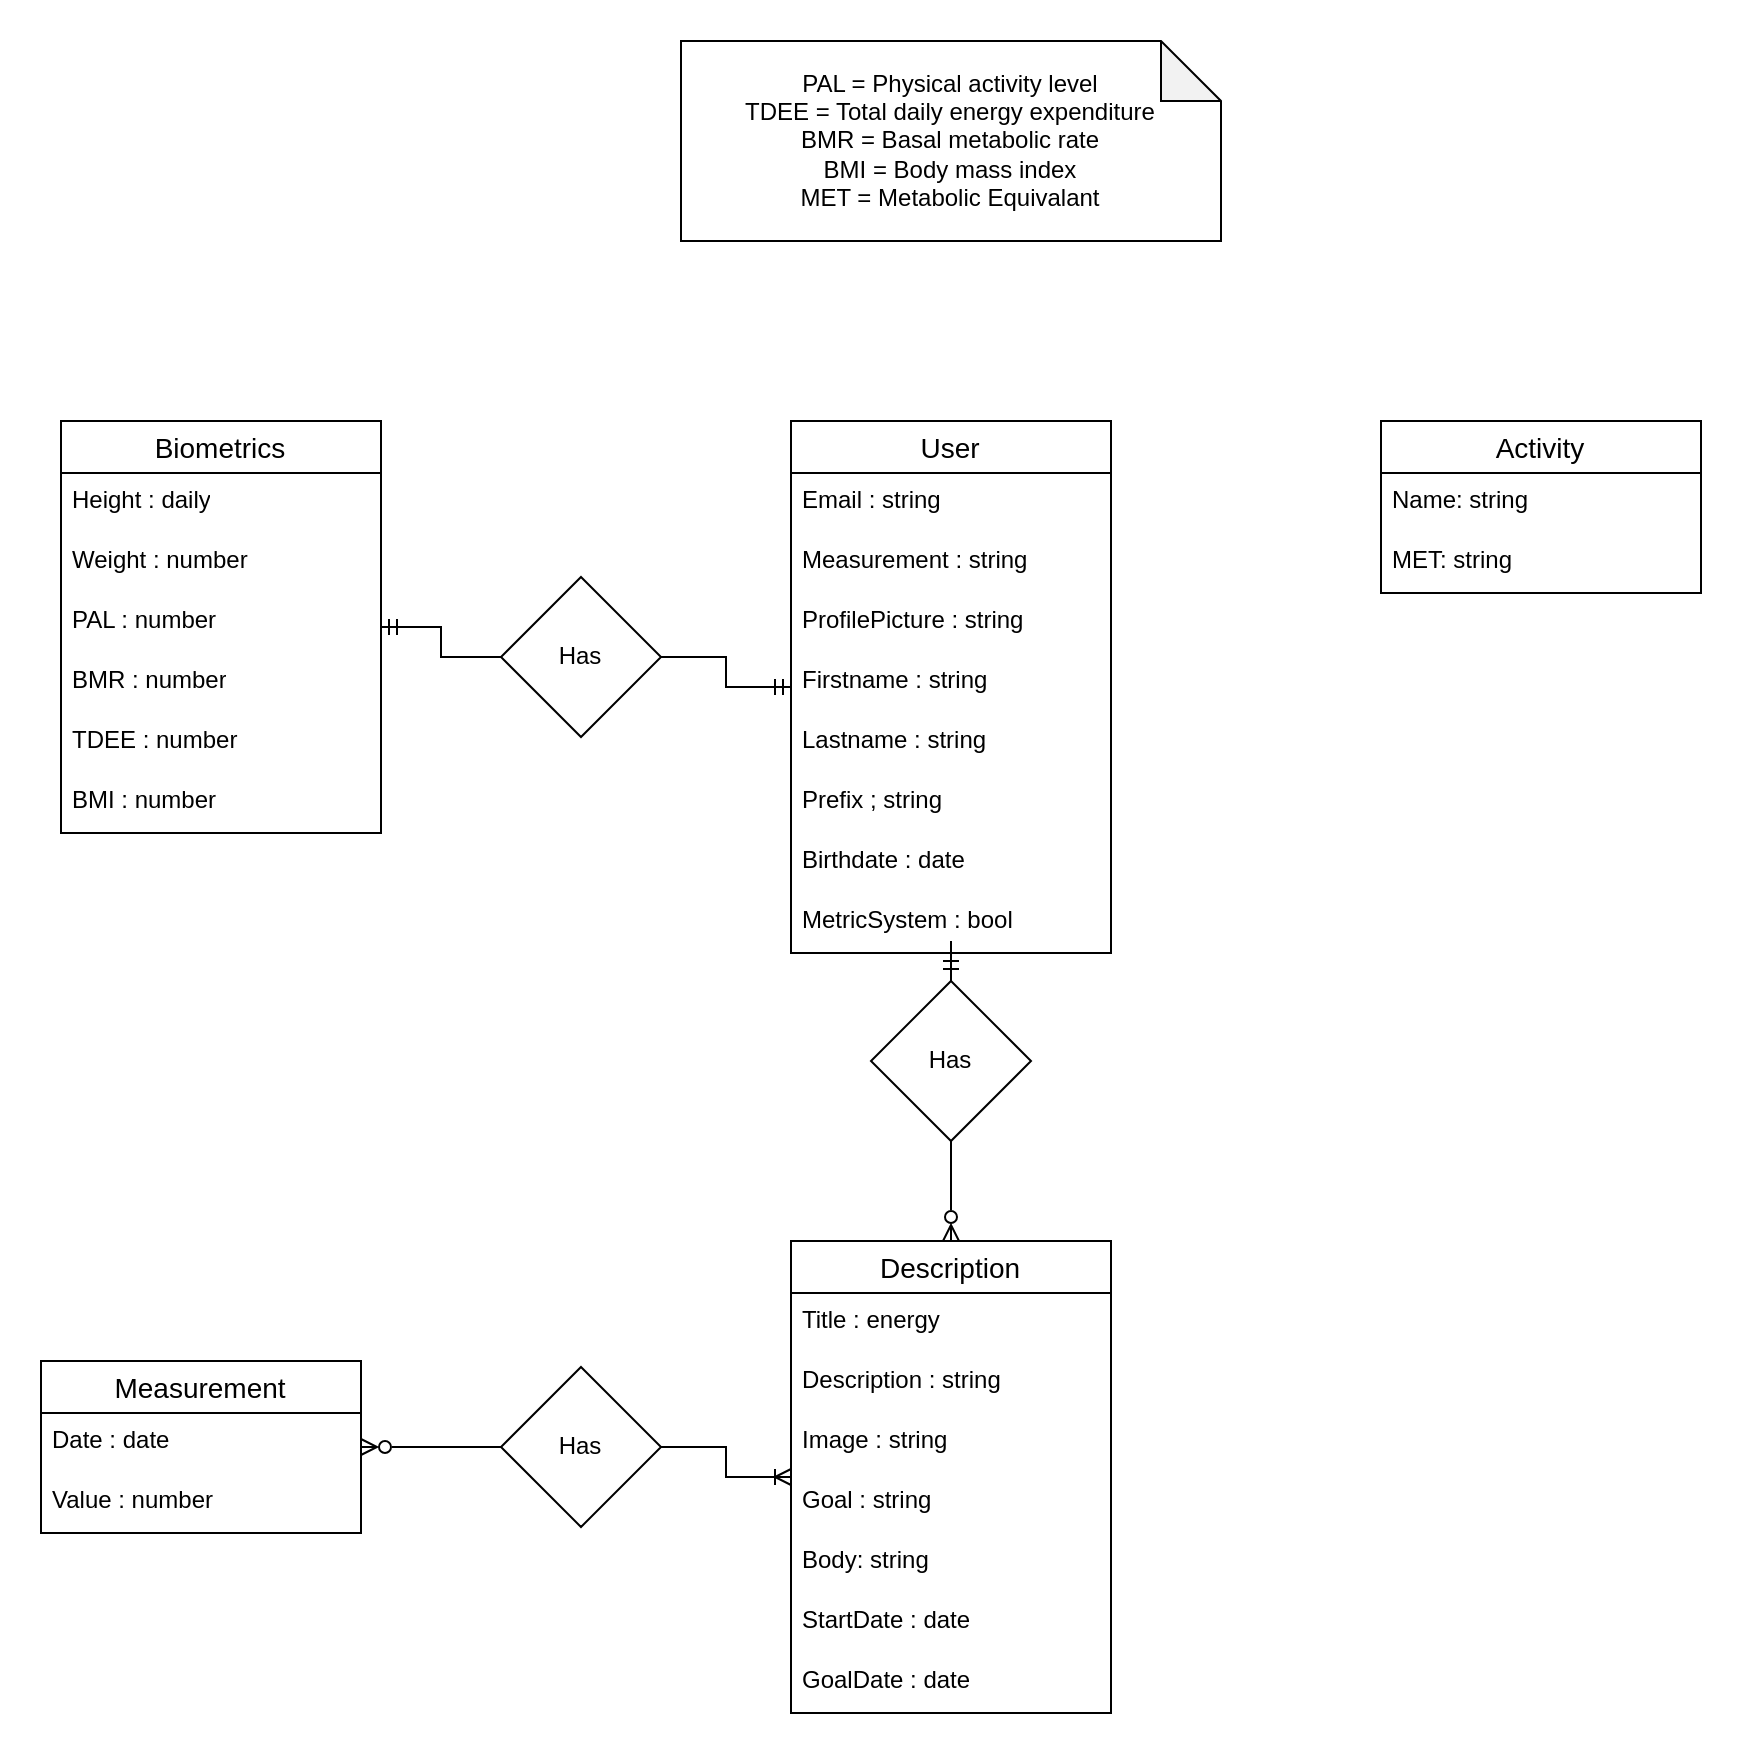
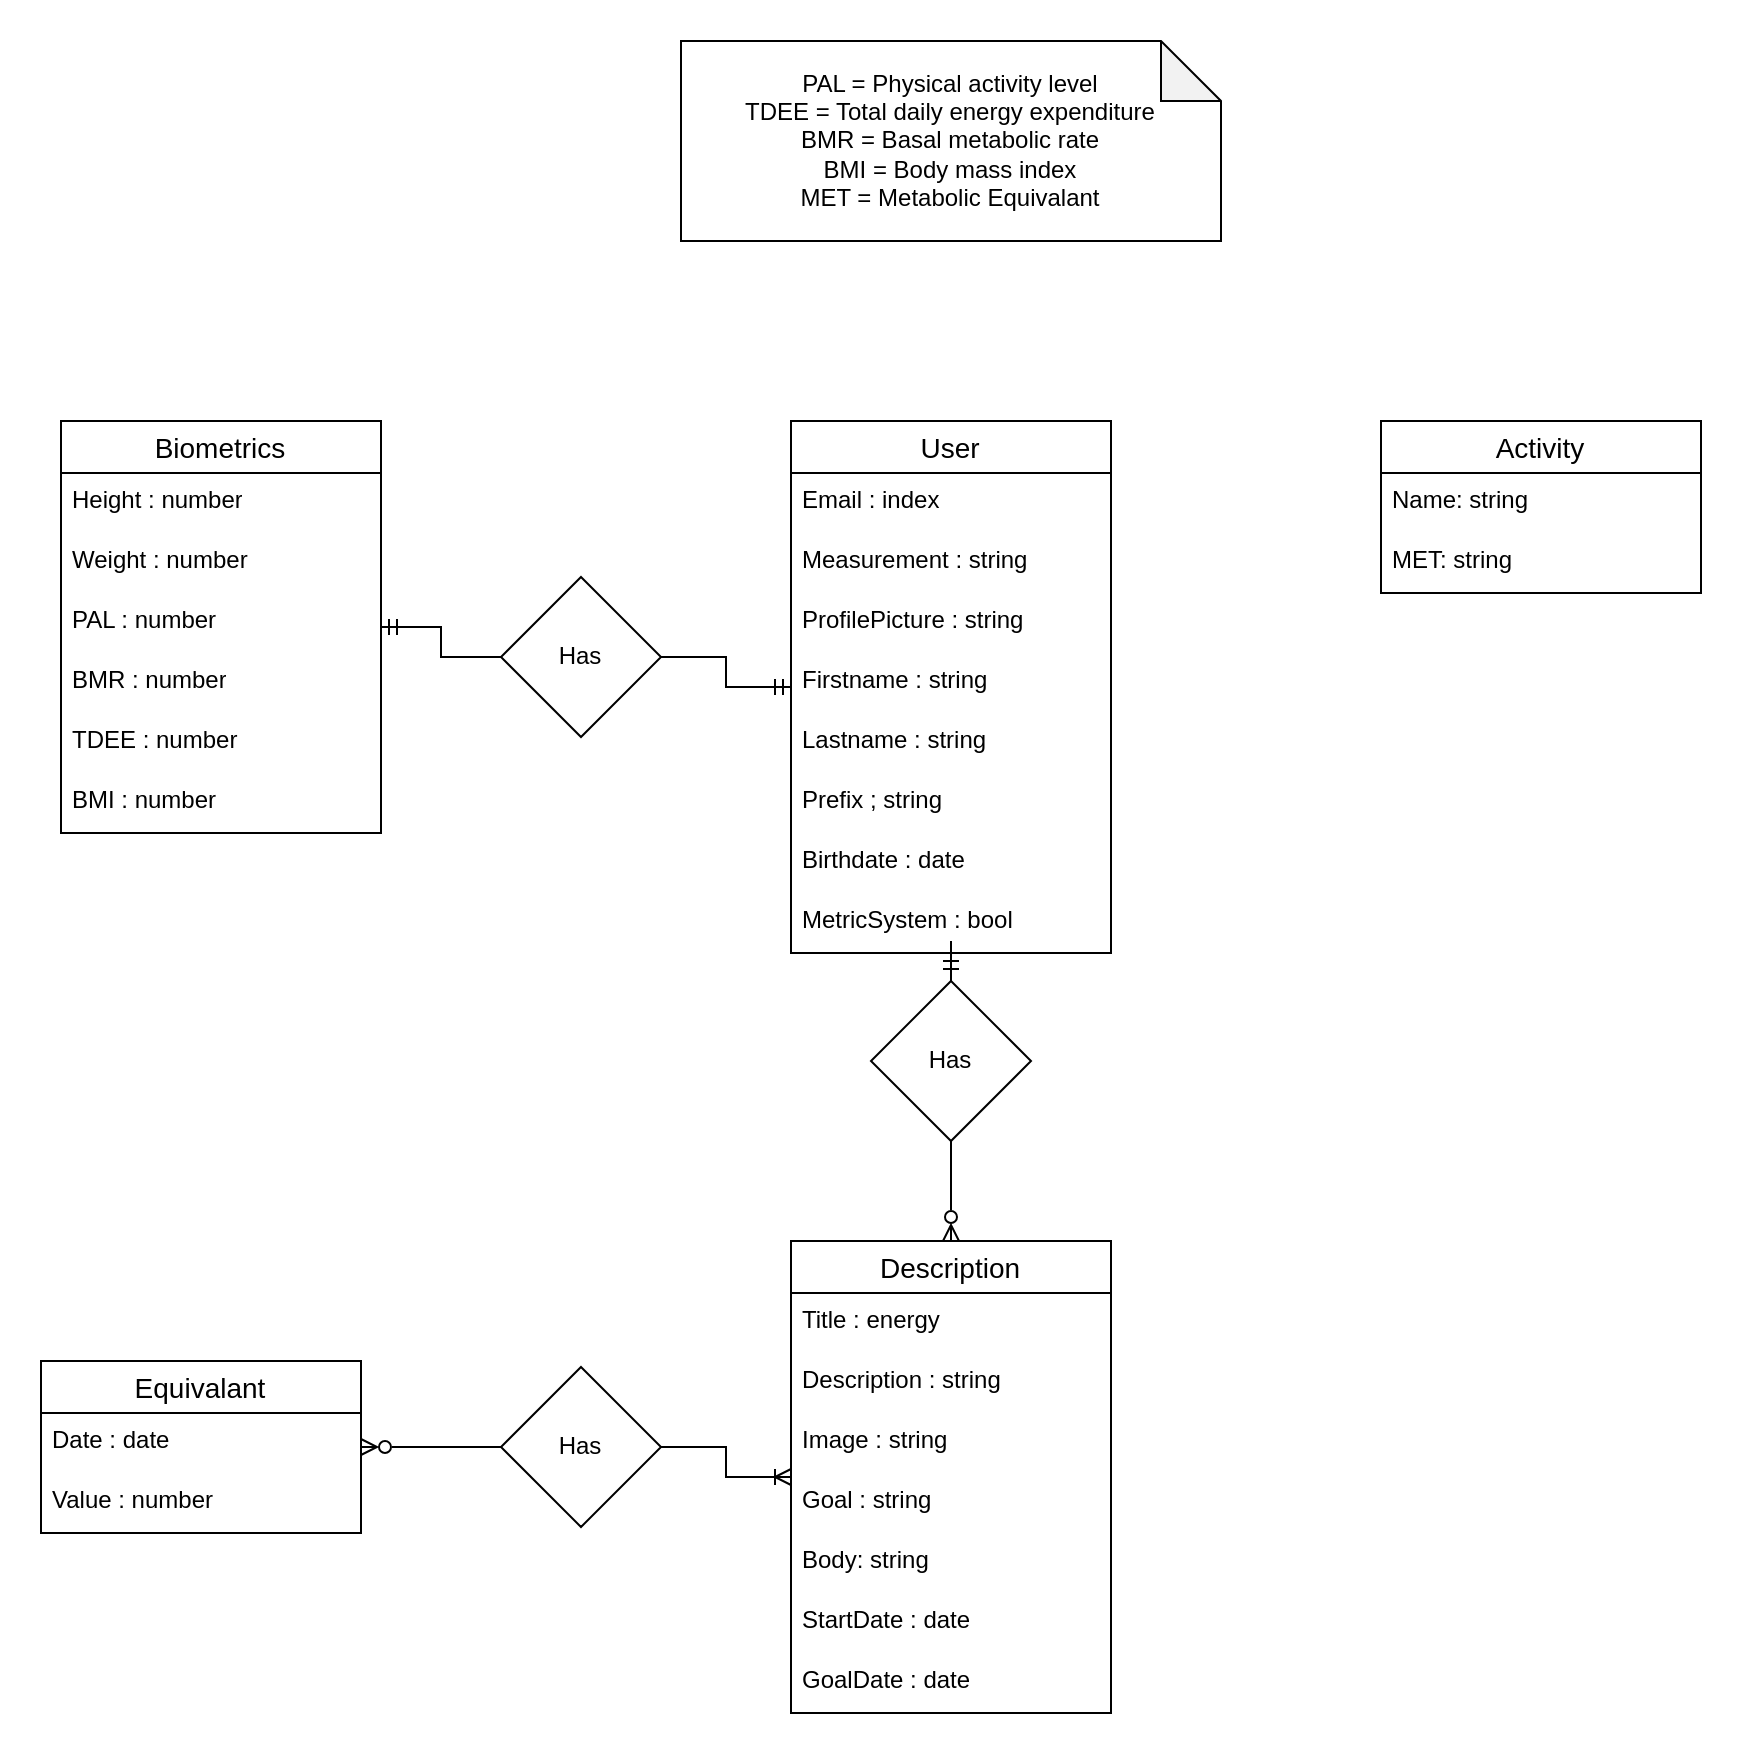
node "Height : daily": label "Height : daily" -> "Height : number"
node "Email : string": label "Email : string" -> "Email : index"
node "Measurement": label "Measurement" -> "Equivalant"
